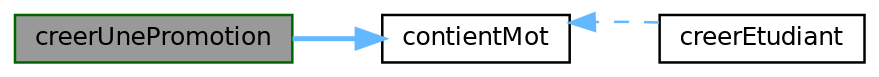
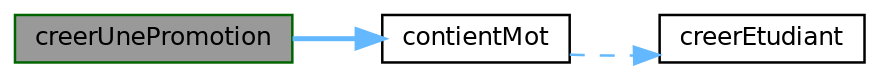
edge "creerEtudiant" -> "contientMot": reversed
